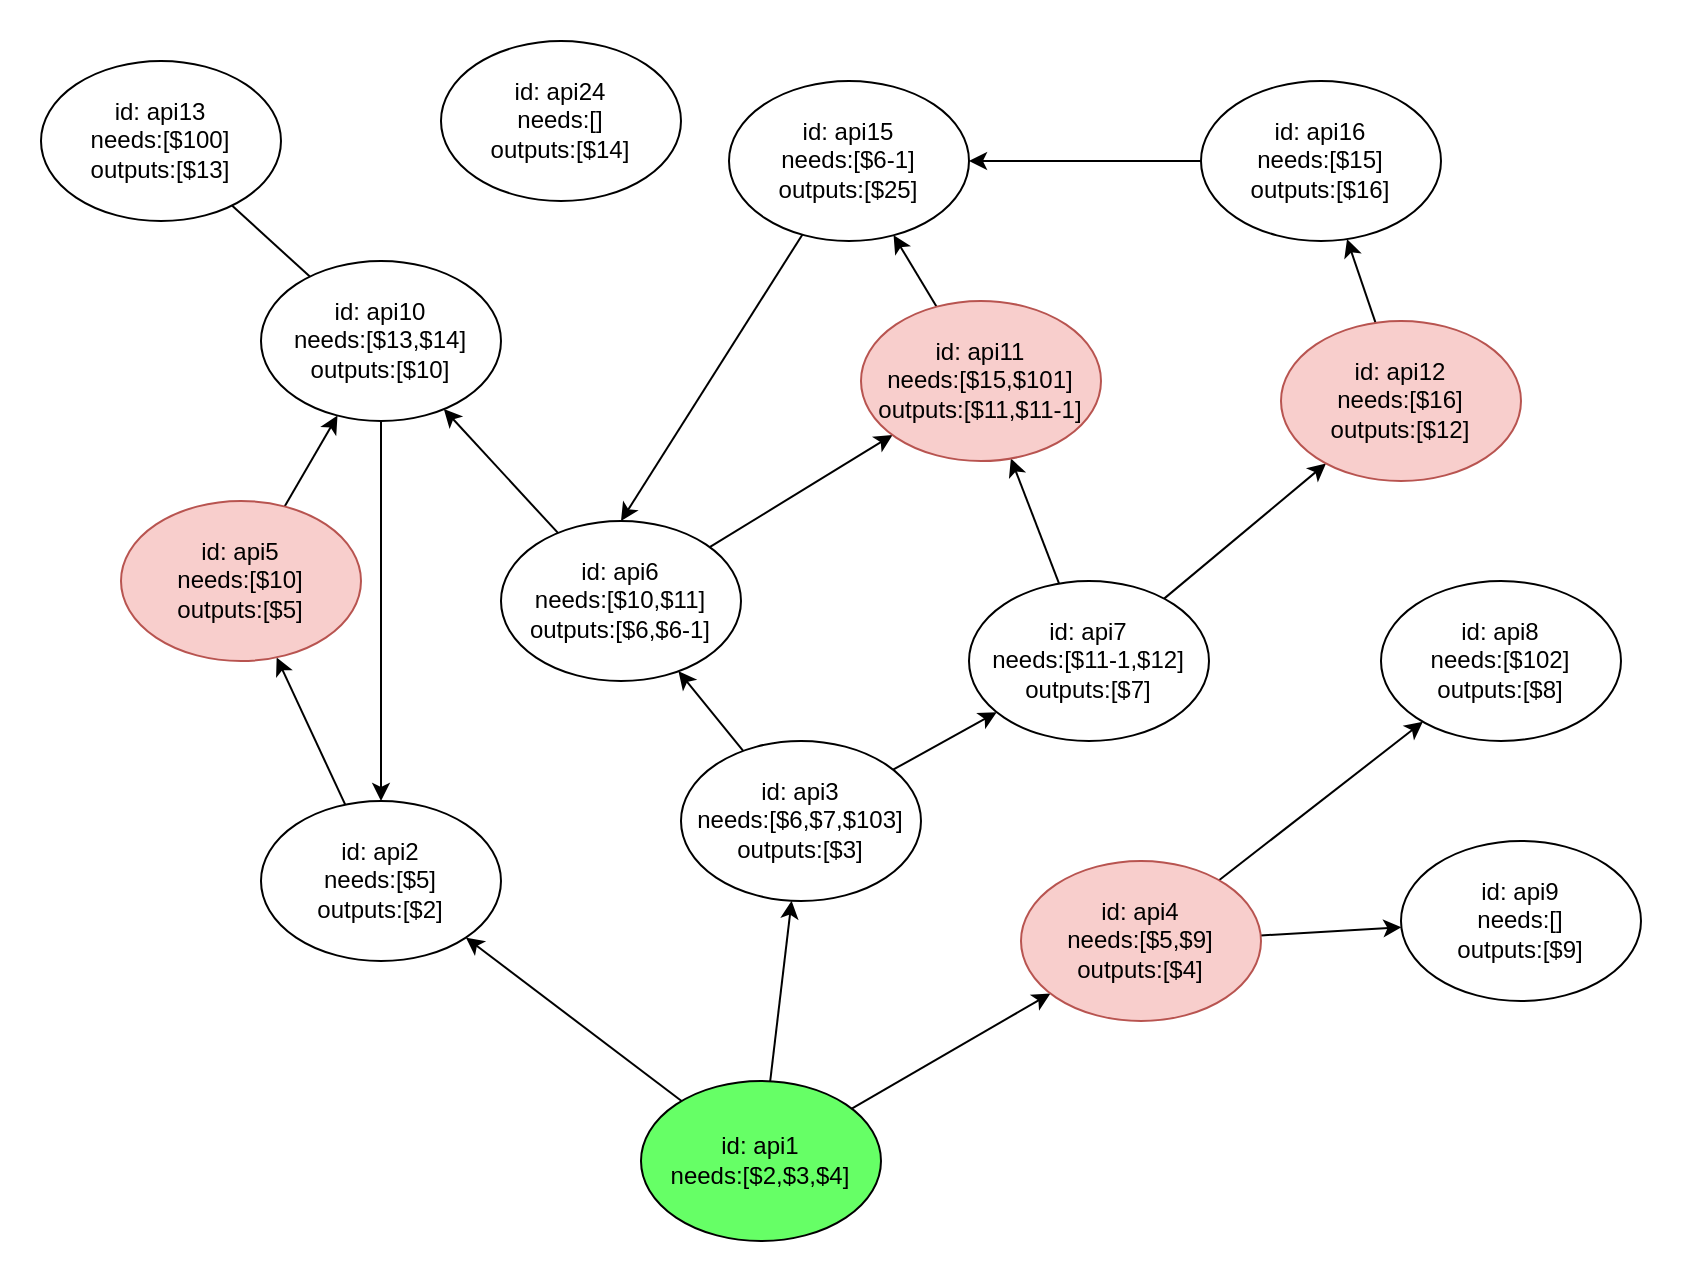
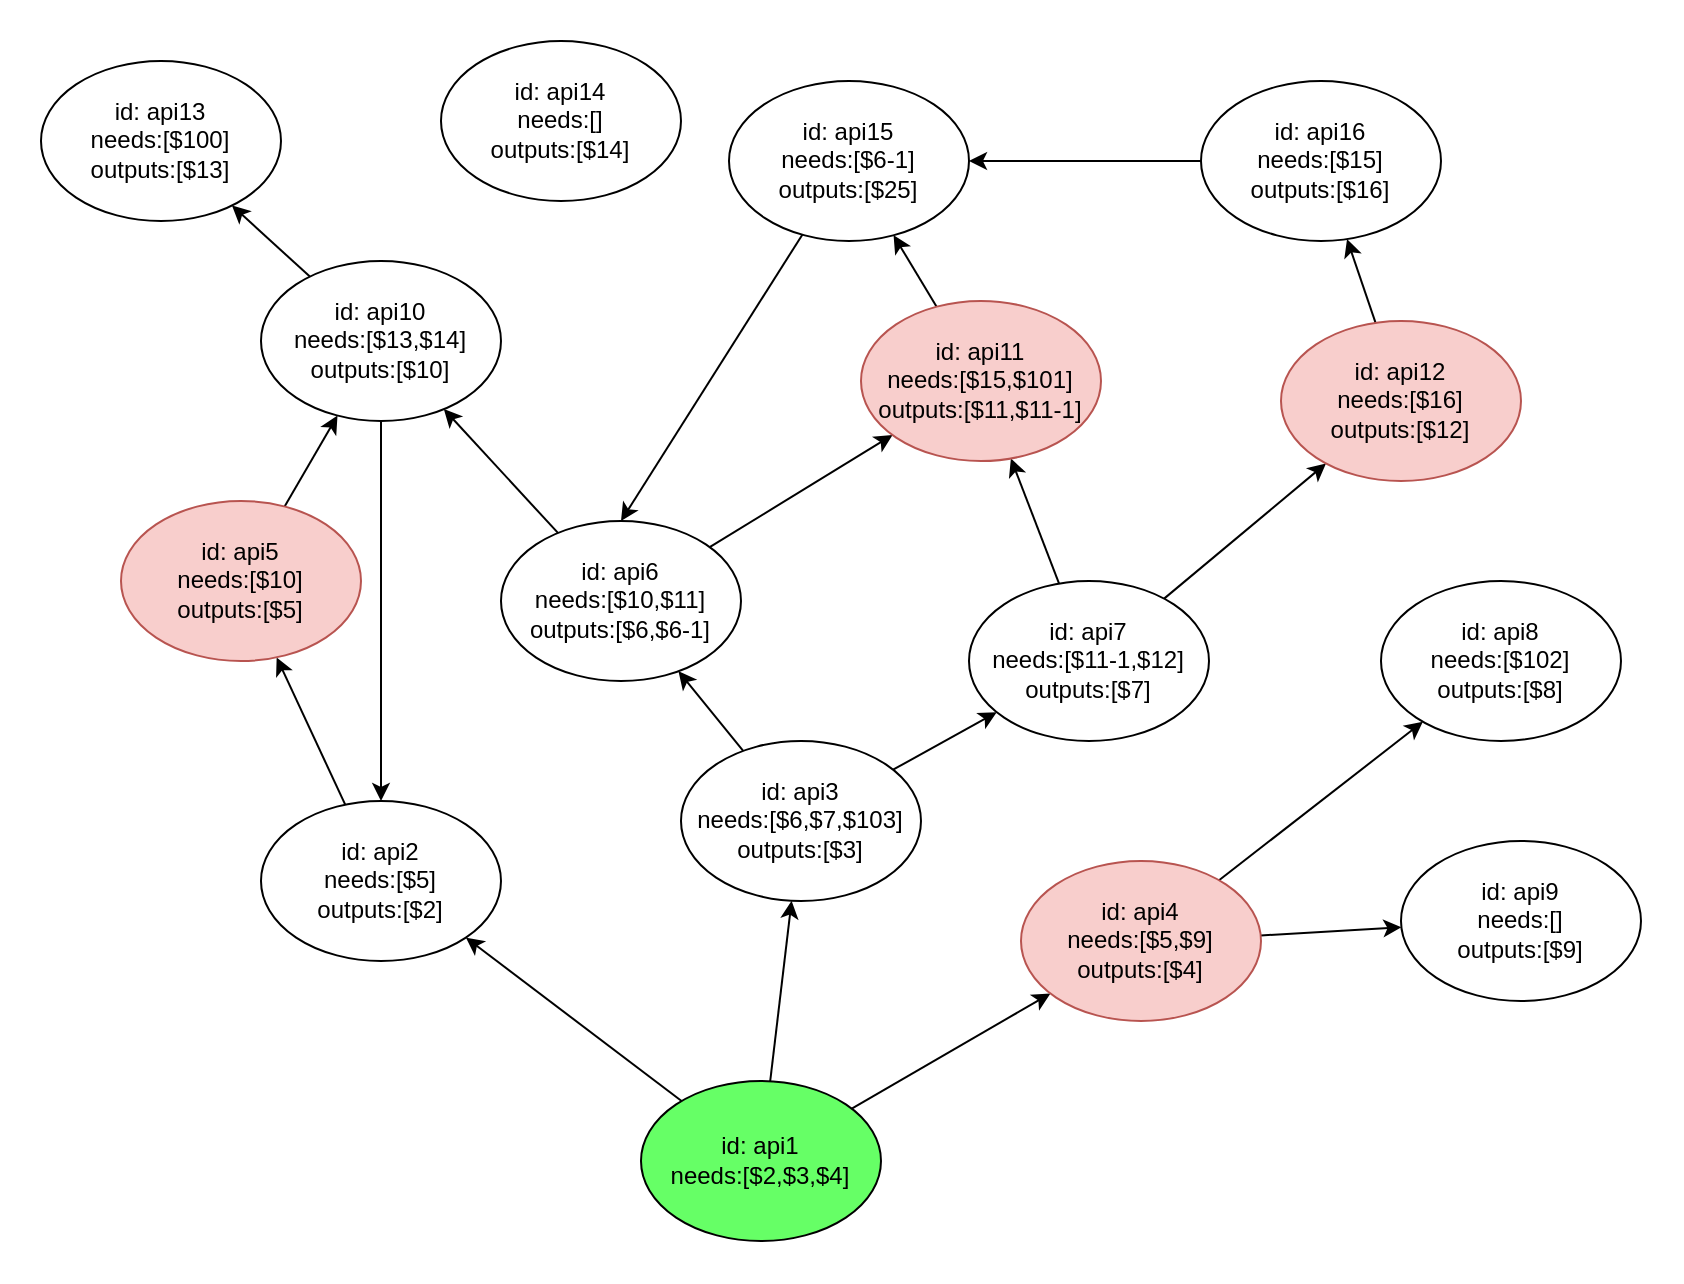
node "id: api24 needs:[] outputs:[$14]": label "id: api24 needs:[] outputs:[$14]" -> "id: api14 needs:[] outputs:[$14]"
edge "id: api13 needs:[$100] outputs:[$13]" -- "id: api10 needs:[$13,$14] outputs:[$10]": arrowhead none -> classic
